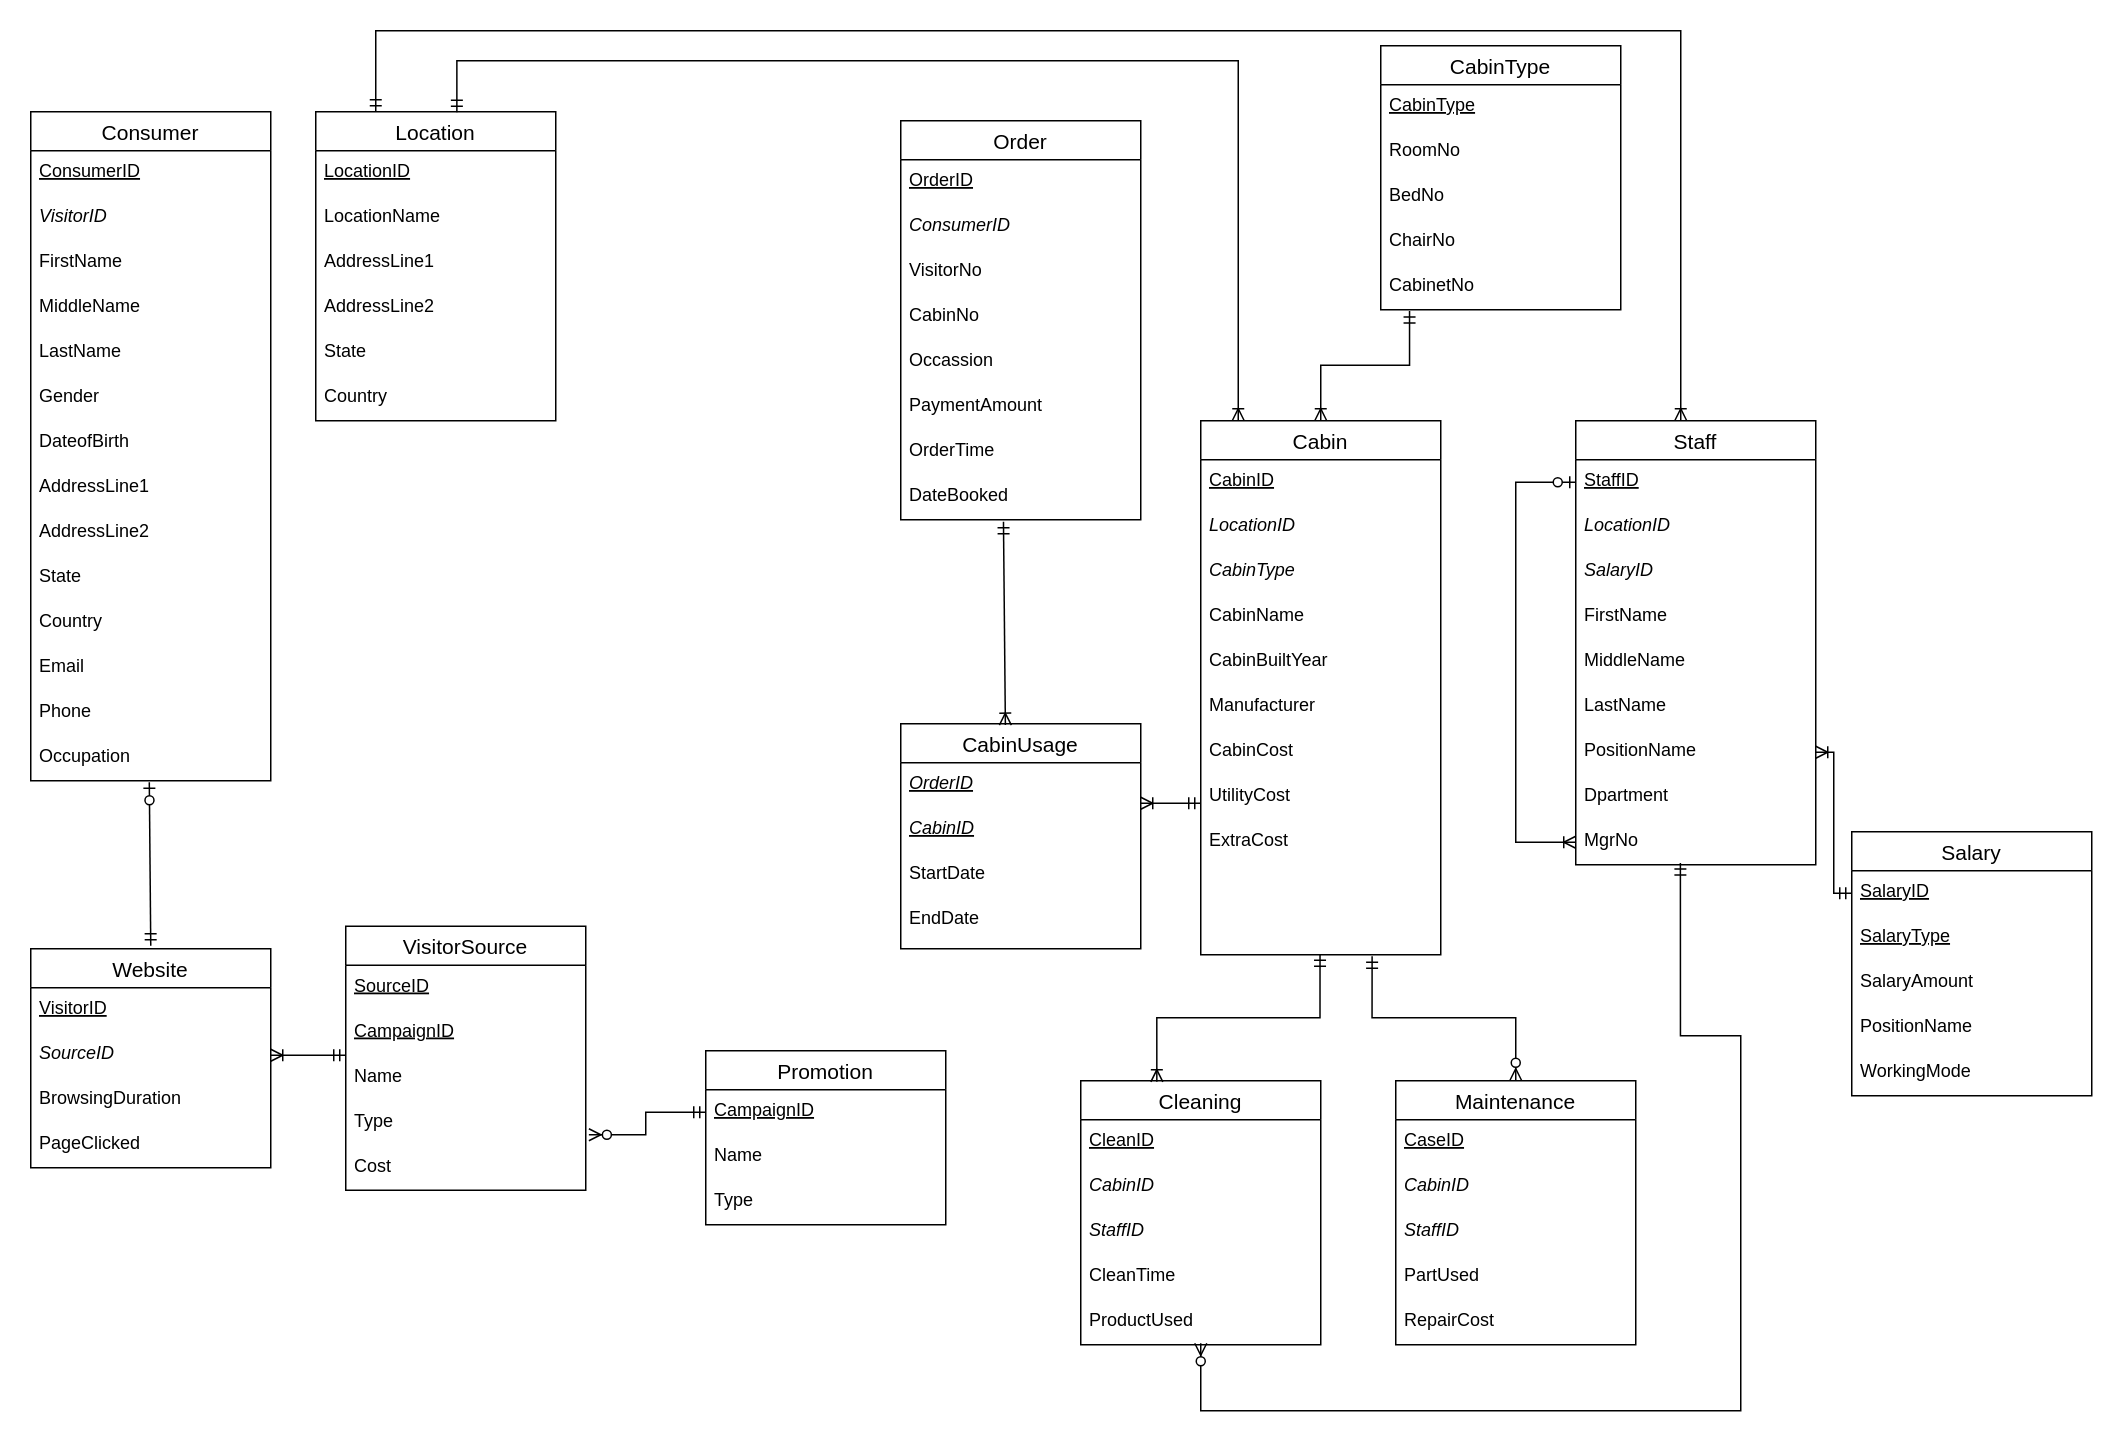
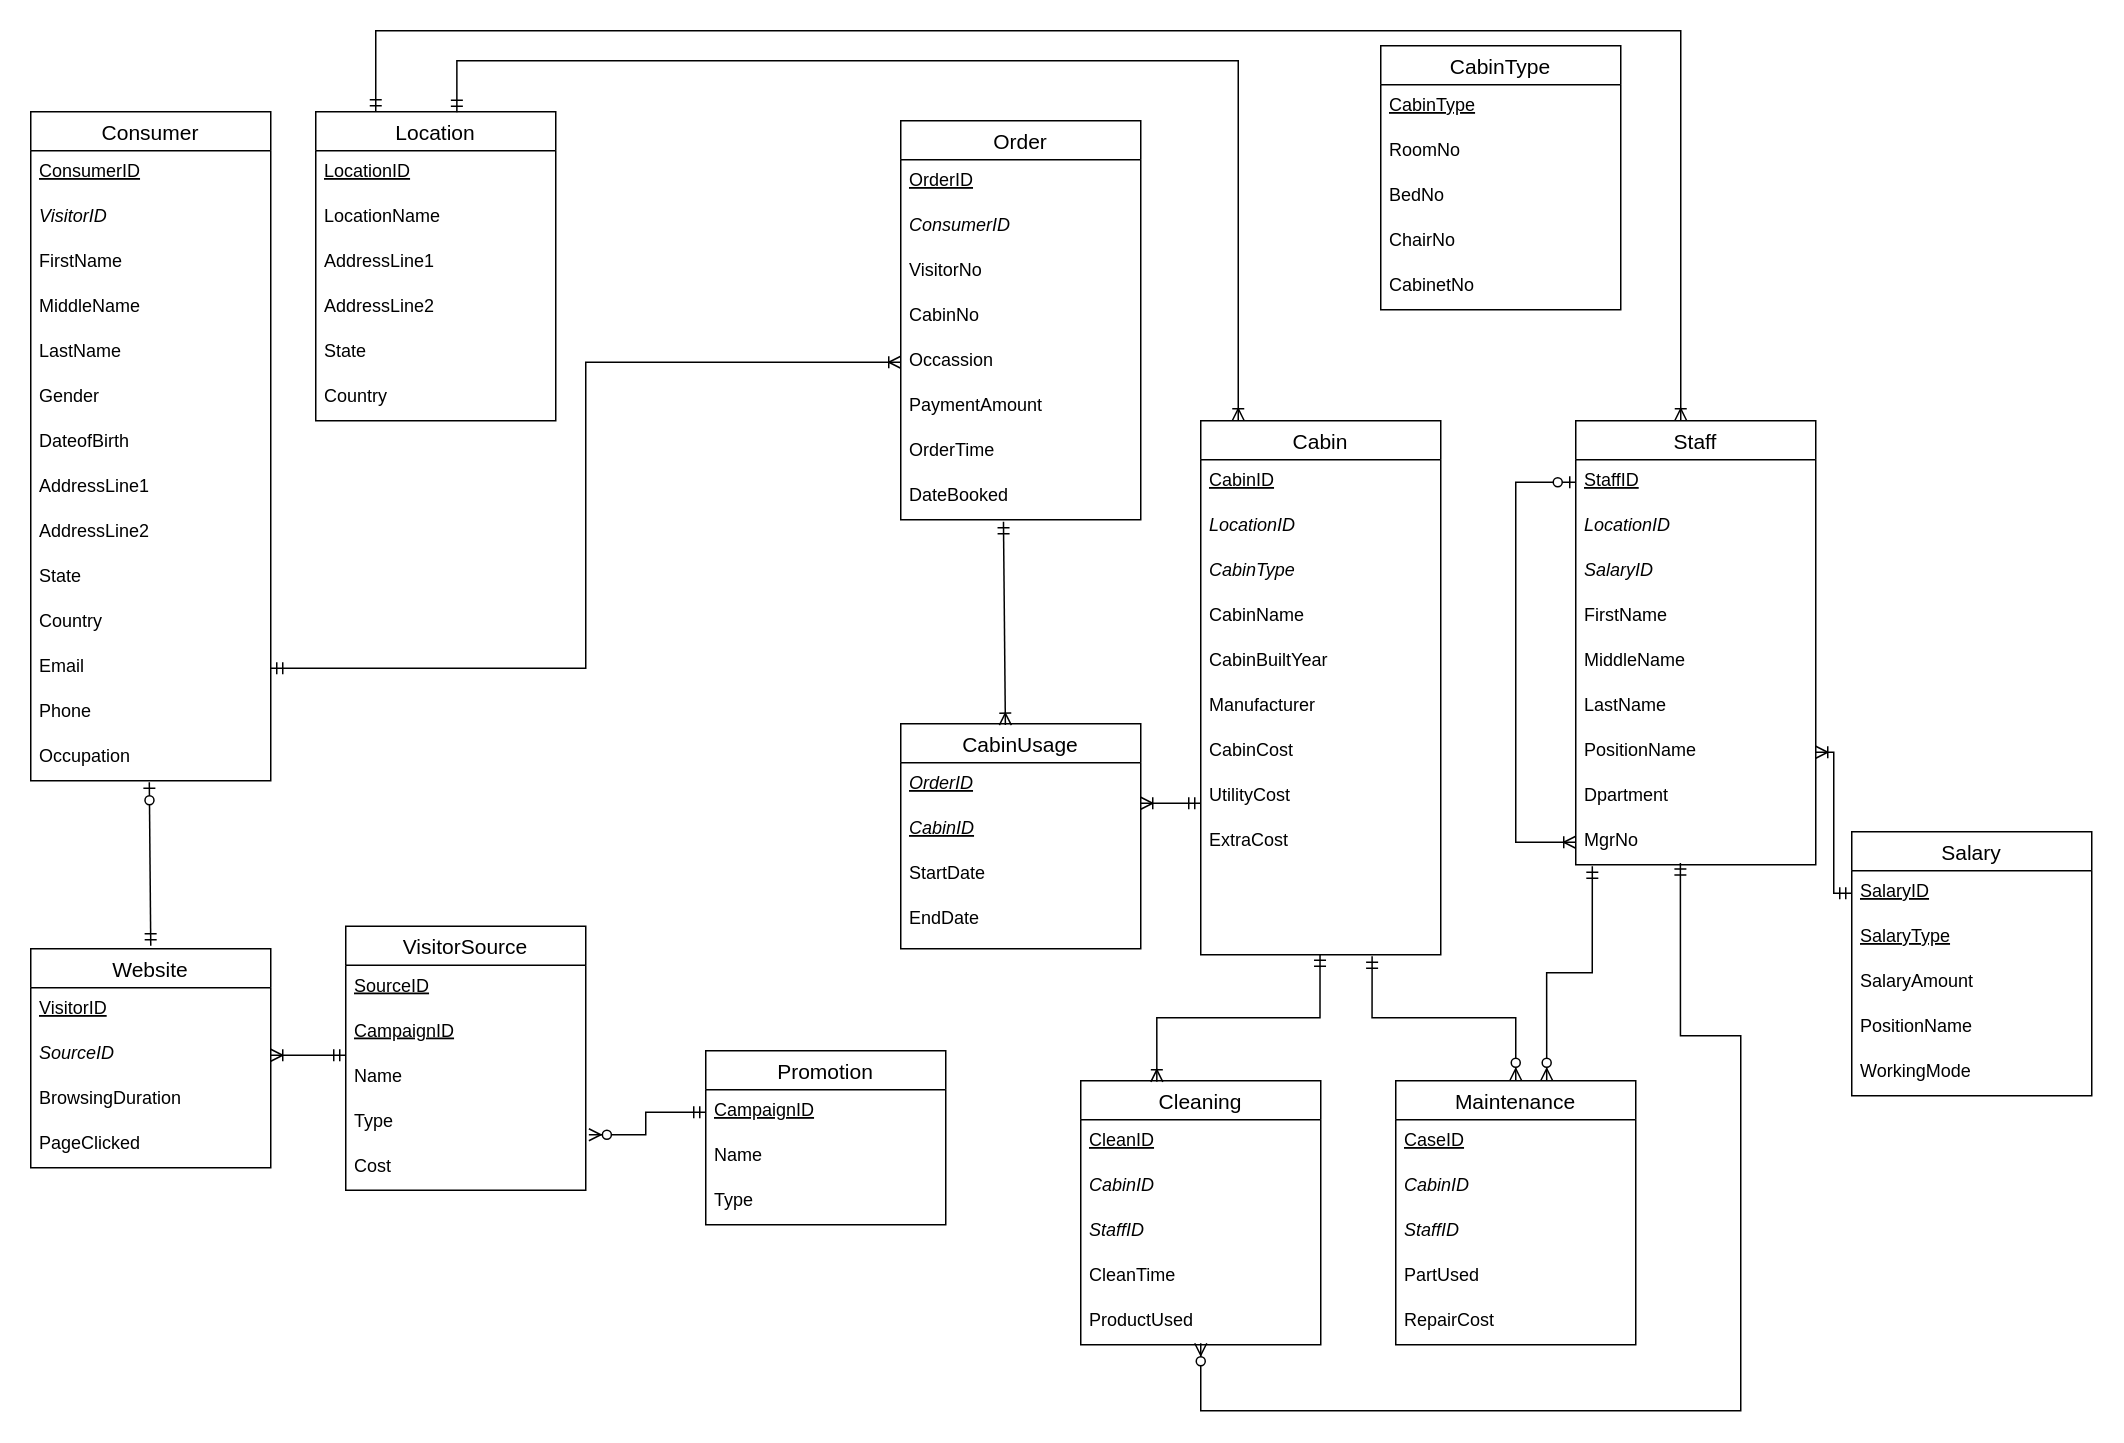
edge "CabinetNo" -- "Cabin": removed
edge "Occassion" -- "Email": added
edge "MgrNo" -- "Maintenance": added
